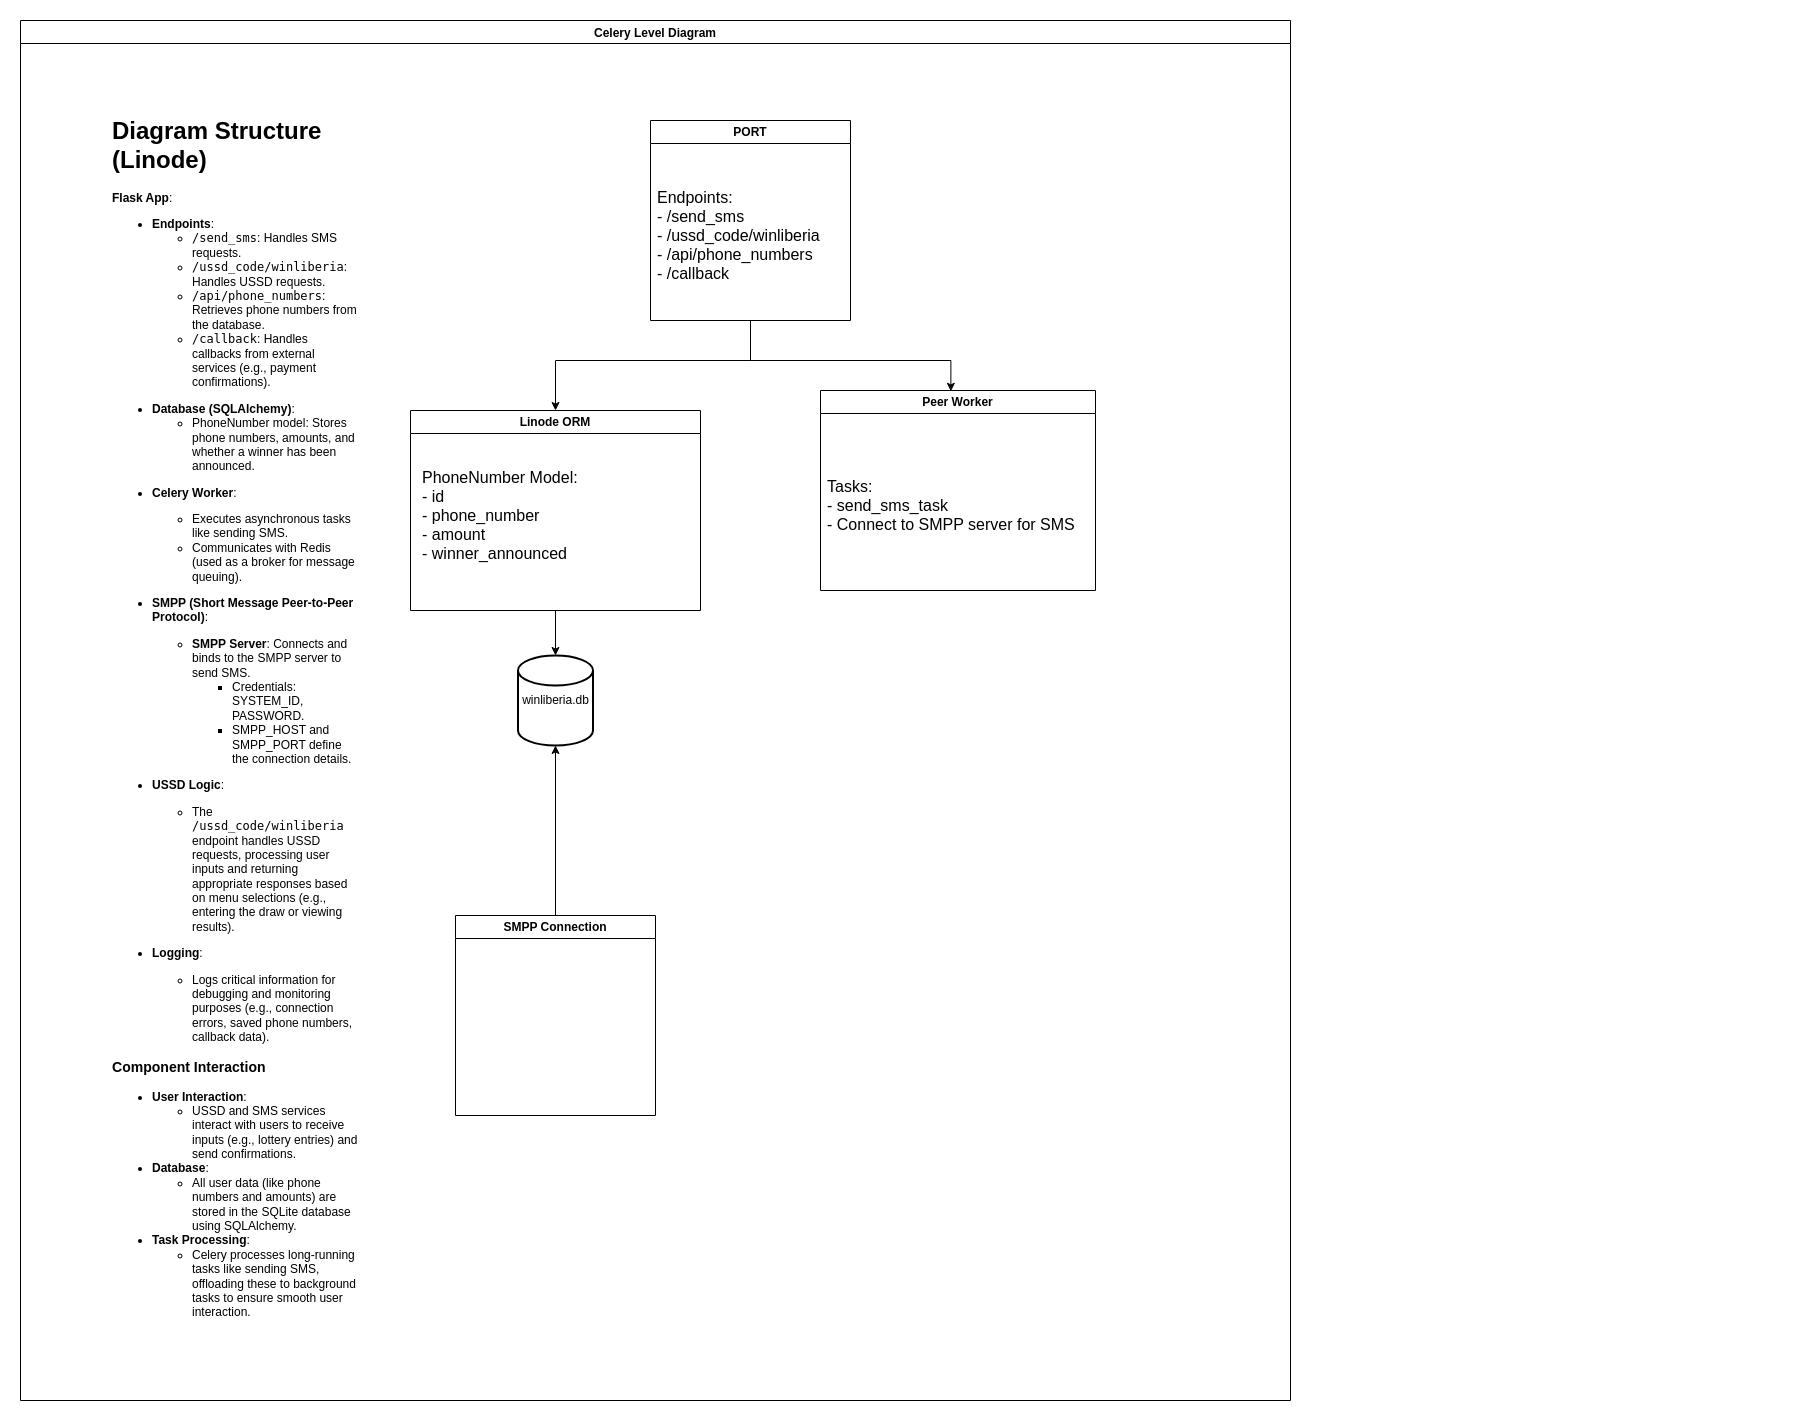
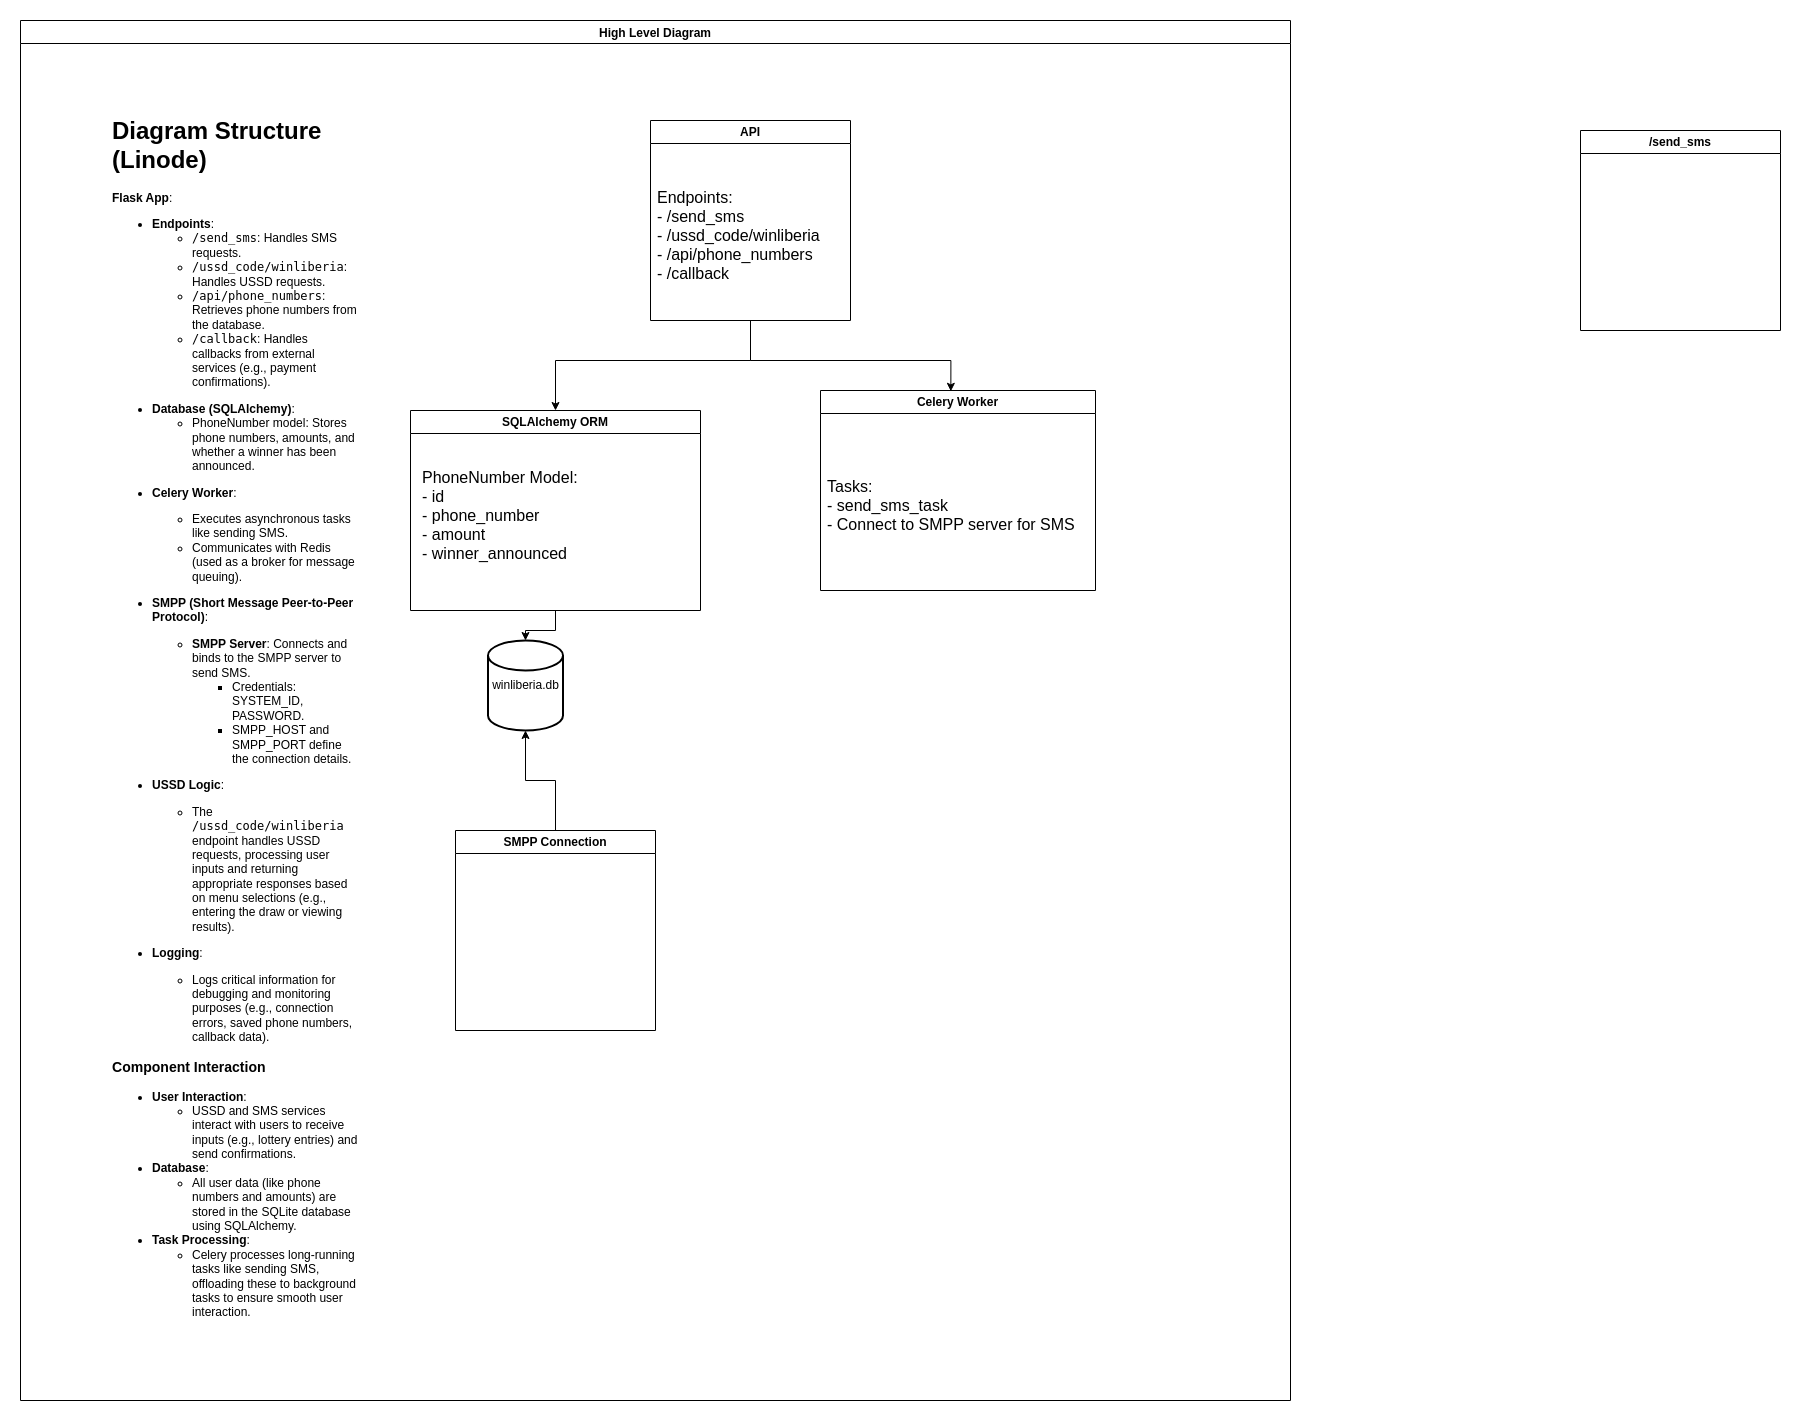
node "Celery Level Diagram": label "Celery Level Diagram" -> "High Level Diagram"
node "PORT": label "PORT" -> "API"
node "/send_sms": added
node "Peer Worker": label "Peer Worker" -> "Celery Worker"
node "Linode ORM": label "Linode ORM" -> "SQLAlchemy ORM"
node "winliberia.db": moved (556, 701) -> (526, 686)
node "SMPP Connection": moved (556, 1016) -> (556, 931)
